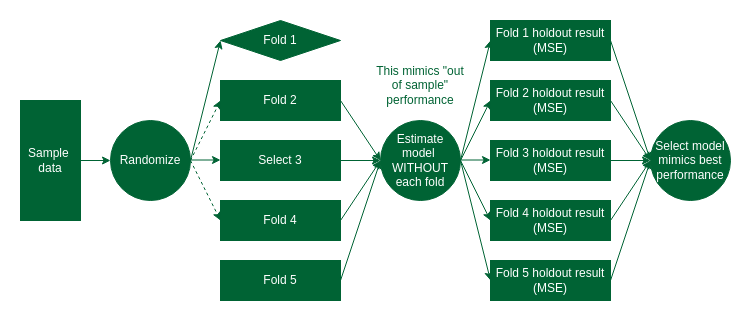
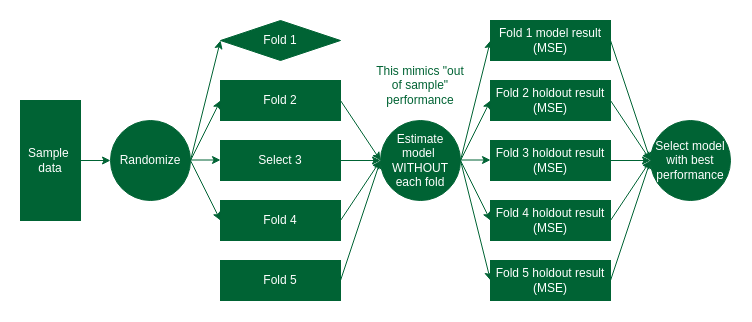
node "Fold 1 holdout result (MSE)": label "Fold 1 holdout result (MSE)" -> "Fold 1 model result (MSE)"
edge "Randomize" -> "Fold 2": style dashed -> solid
node "Select model mimics best performance": label "Select model mimics best performance" -> "Select model with best performance"
edge "Randomize" -> "Fold 4": style dashed -> solid
